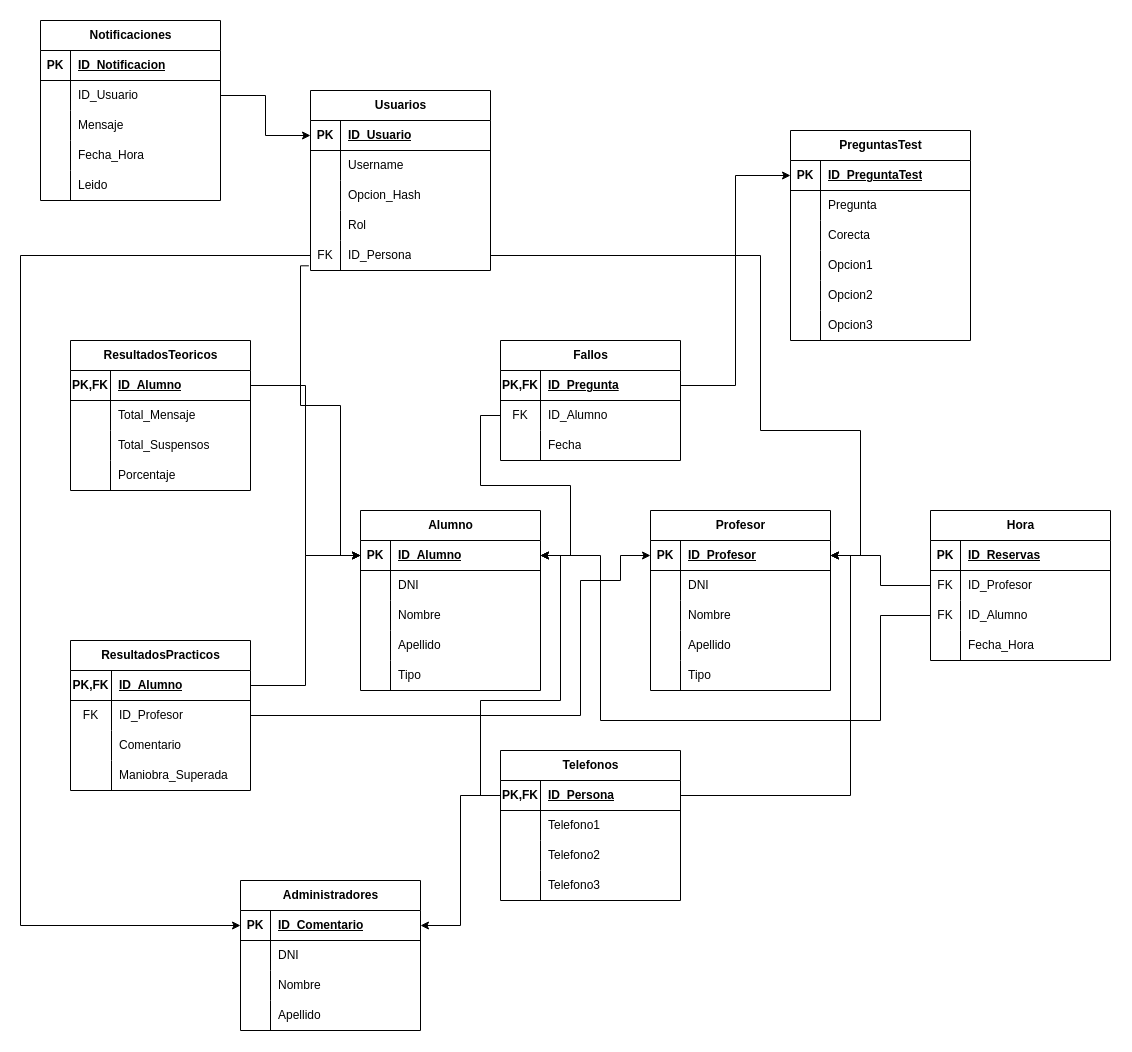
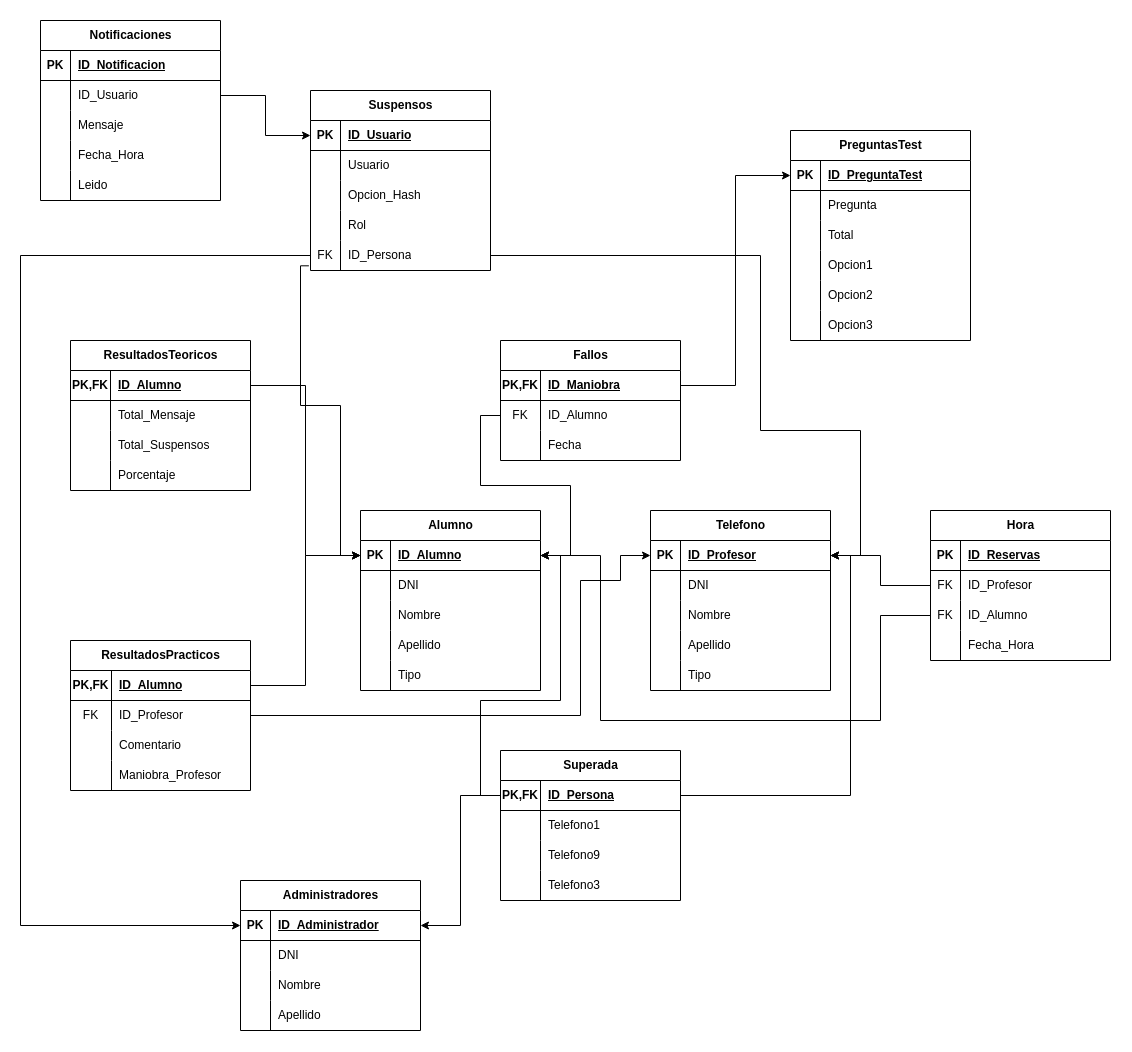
node "Usuarios": label "Usuarios" -> "Suspensos"
node "Username": label "Username" -> "Usuario"
node "Corecta": label "Corecta" -> "Total"
node "ID_Pregunta": label "ID_Pregunta" -> "ID_Maniobra"
node "Profesor": label "Profesor" -> "Telefono"
node "Telefonos": label "Telefonos" -> "Superada"
node "Maniobra_Superada": label "Maniobra_Superada" -> "Maniobra_Profesor"
node "Telefono2": label "Telefono2" -> "Telefono9"
node "ID_Comentario": label "ID_Comentario" -> "ID_Administrador"
